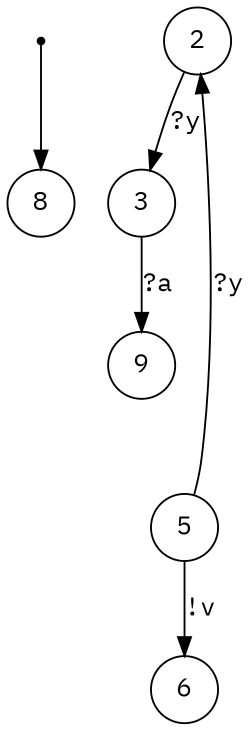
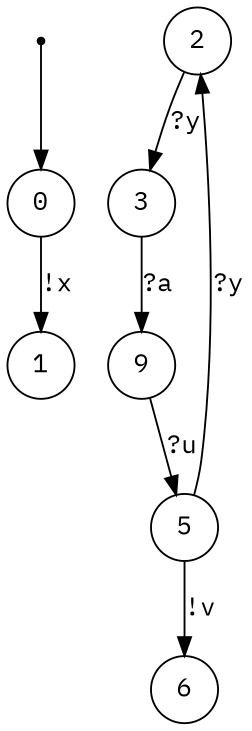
node "8": label "8" -> "0"
node "1": added
edge "9" -> "5": added, label "?u"
